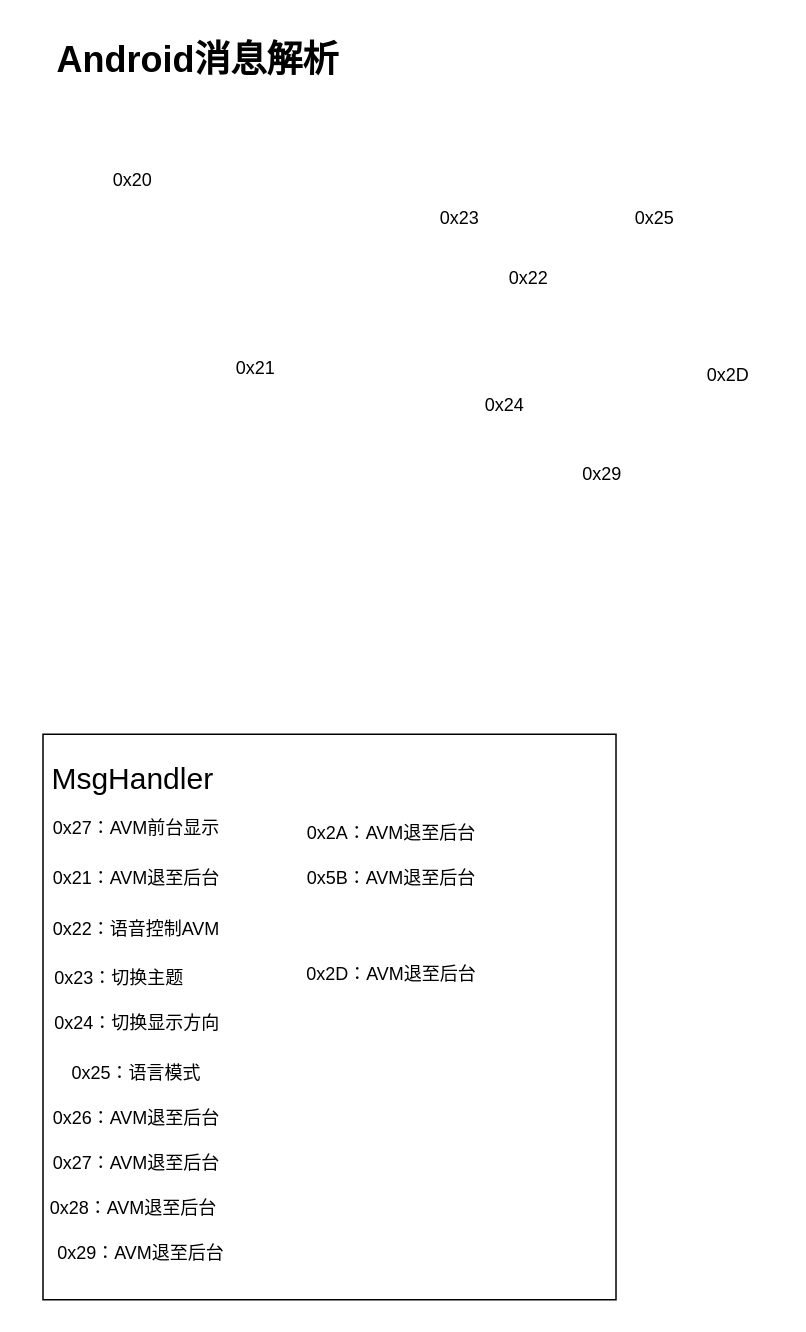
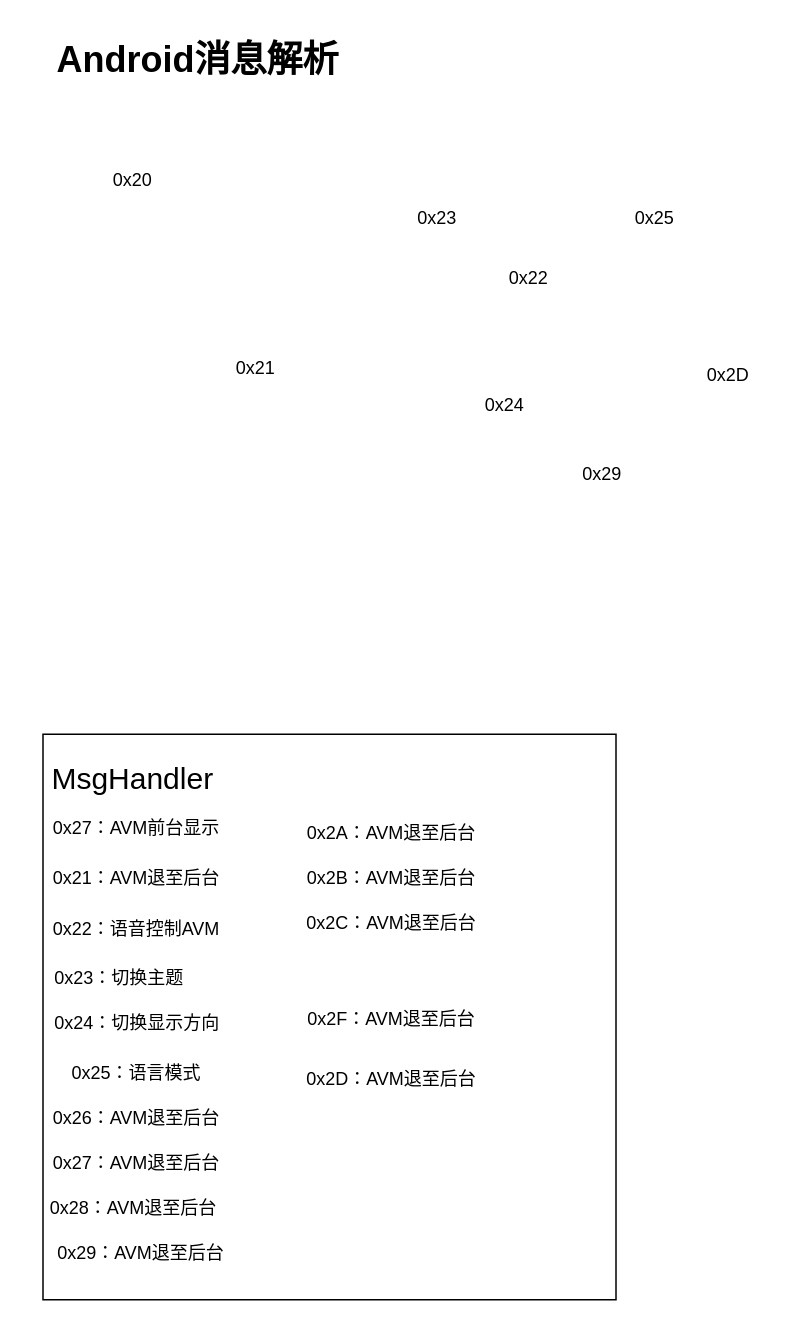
node "0x23": moved (460, 218) -> (437, 218)
node "0x5B：AVM退至后台": label "0x5B：AVM退至后台" -> "0x2B：AVM退至后台"
node "0x2C：AVM退至后台": added
node "0x2D：AVM退至后台": moved (392, 974) -> (392, 1079)
node "0x2F：AVM退至后台": added
